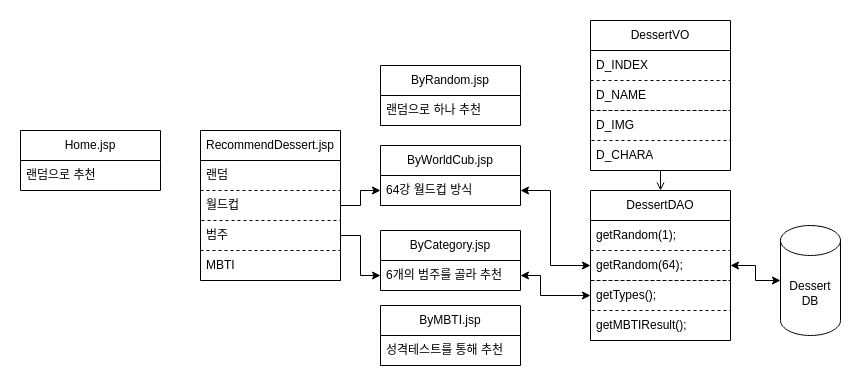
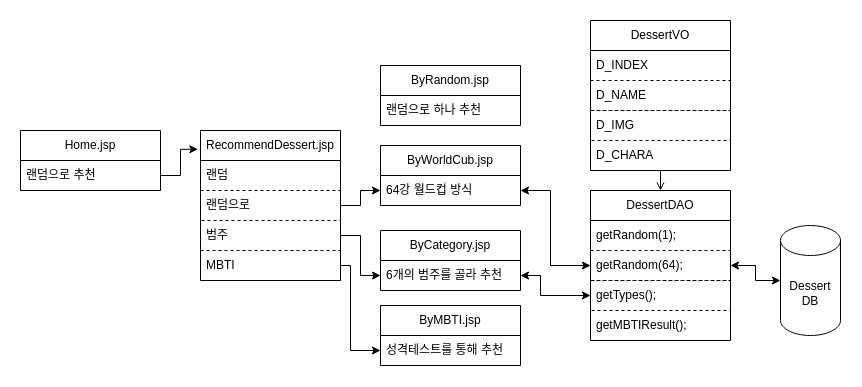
edge "랜덤으로 추천" -> "RecommendDessert.jsp": added
node "월드컵": label "월드컵" -> "랜덤으로"
edge "MBTI" -> "성격테스트를 통해 추천": added
